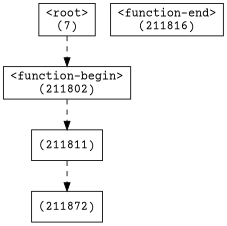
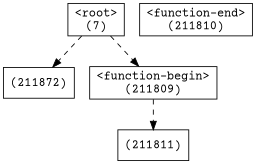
node "<function-end> (211816)": label "<function-end> (211816)" -> "<function-end> (211810)"
node "<function-begin> (211802)": label "<function-begin> (211802)" -> "<function-begin> (211809)"
edge "(211811)" -> "(211872)": now "<root> (7)" -> "(211872)"
